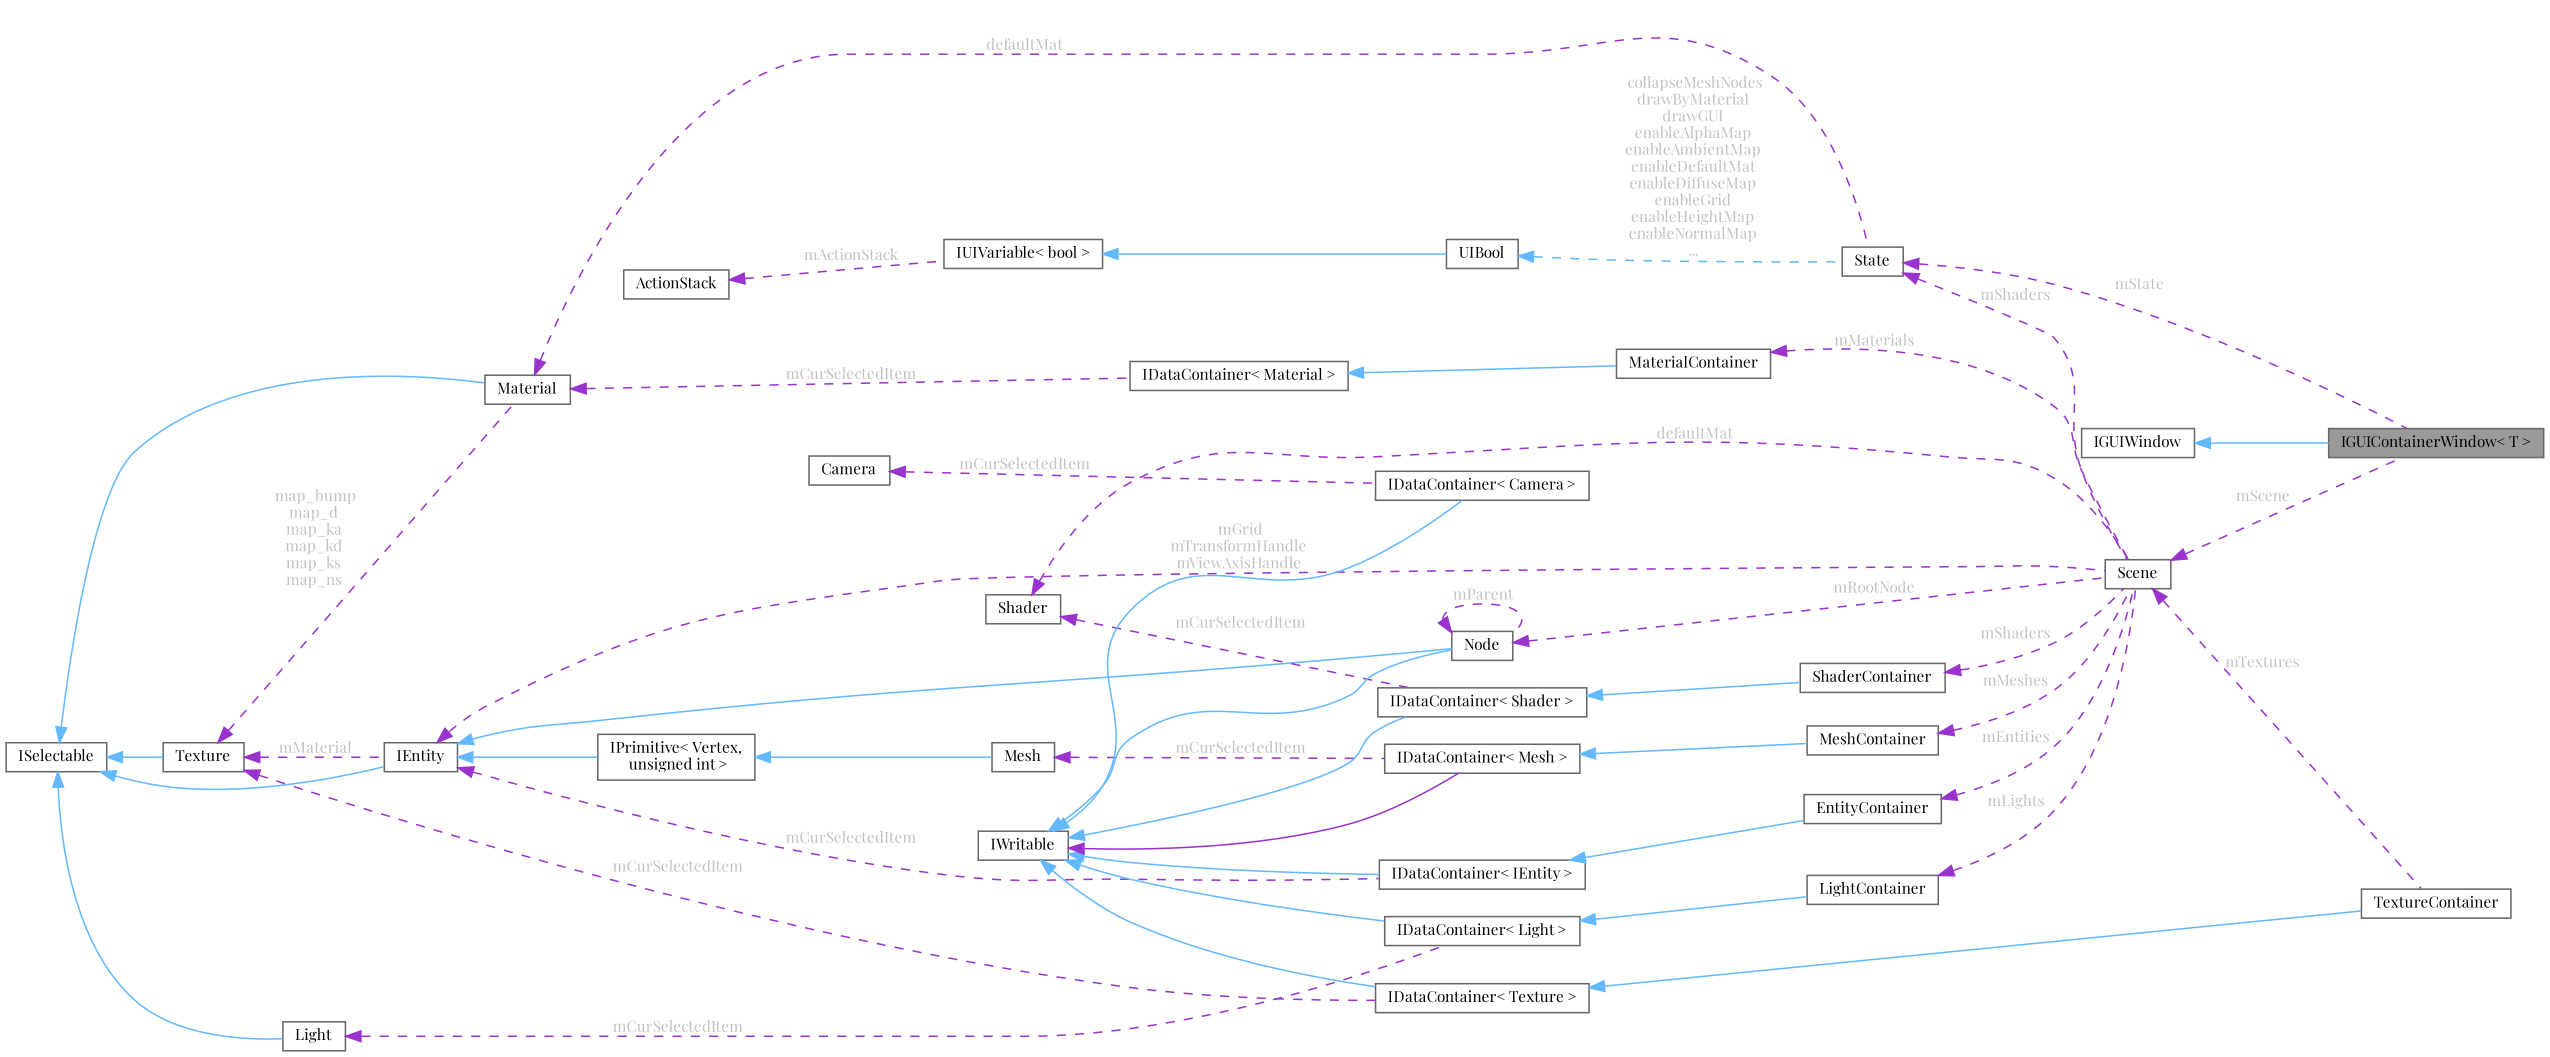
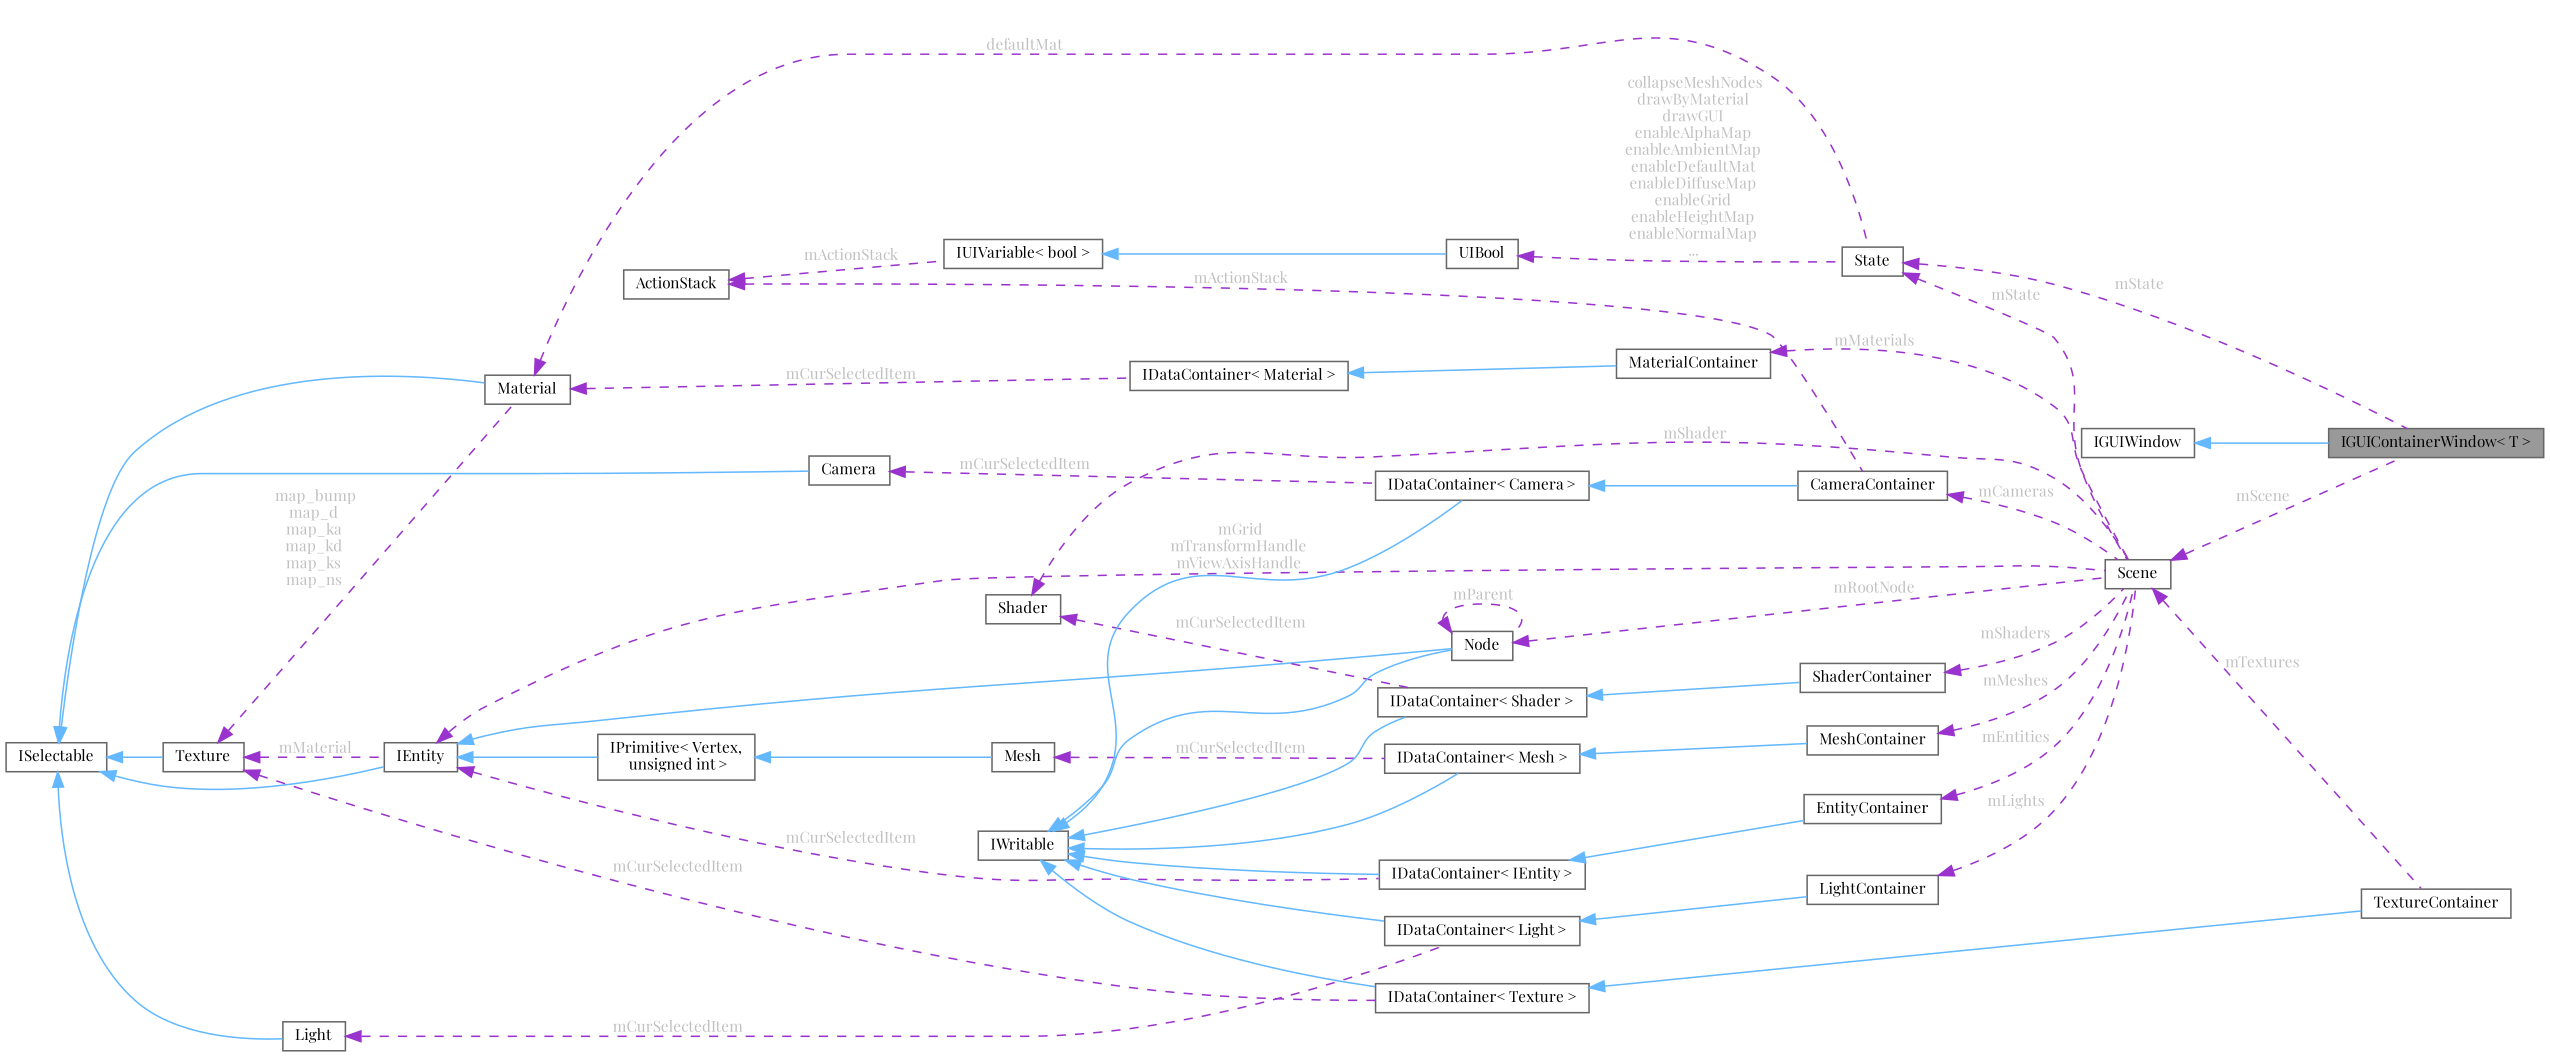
edge "State" -> "UIBool": color steelblue1 -> darkorchid3
edge "Scene" -> "State": label " mShaders" -> " mState"
edge "Scene" -> "Shader": label " defaultMat" -> " mShader"
edge "Camera" -> "ISelectable": added
node "CameraContainer": added
edge "IDataContainer< Mesh >" -> "IWritable": color darkorchid3 -> steelblue1
